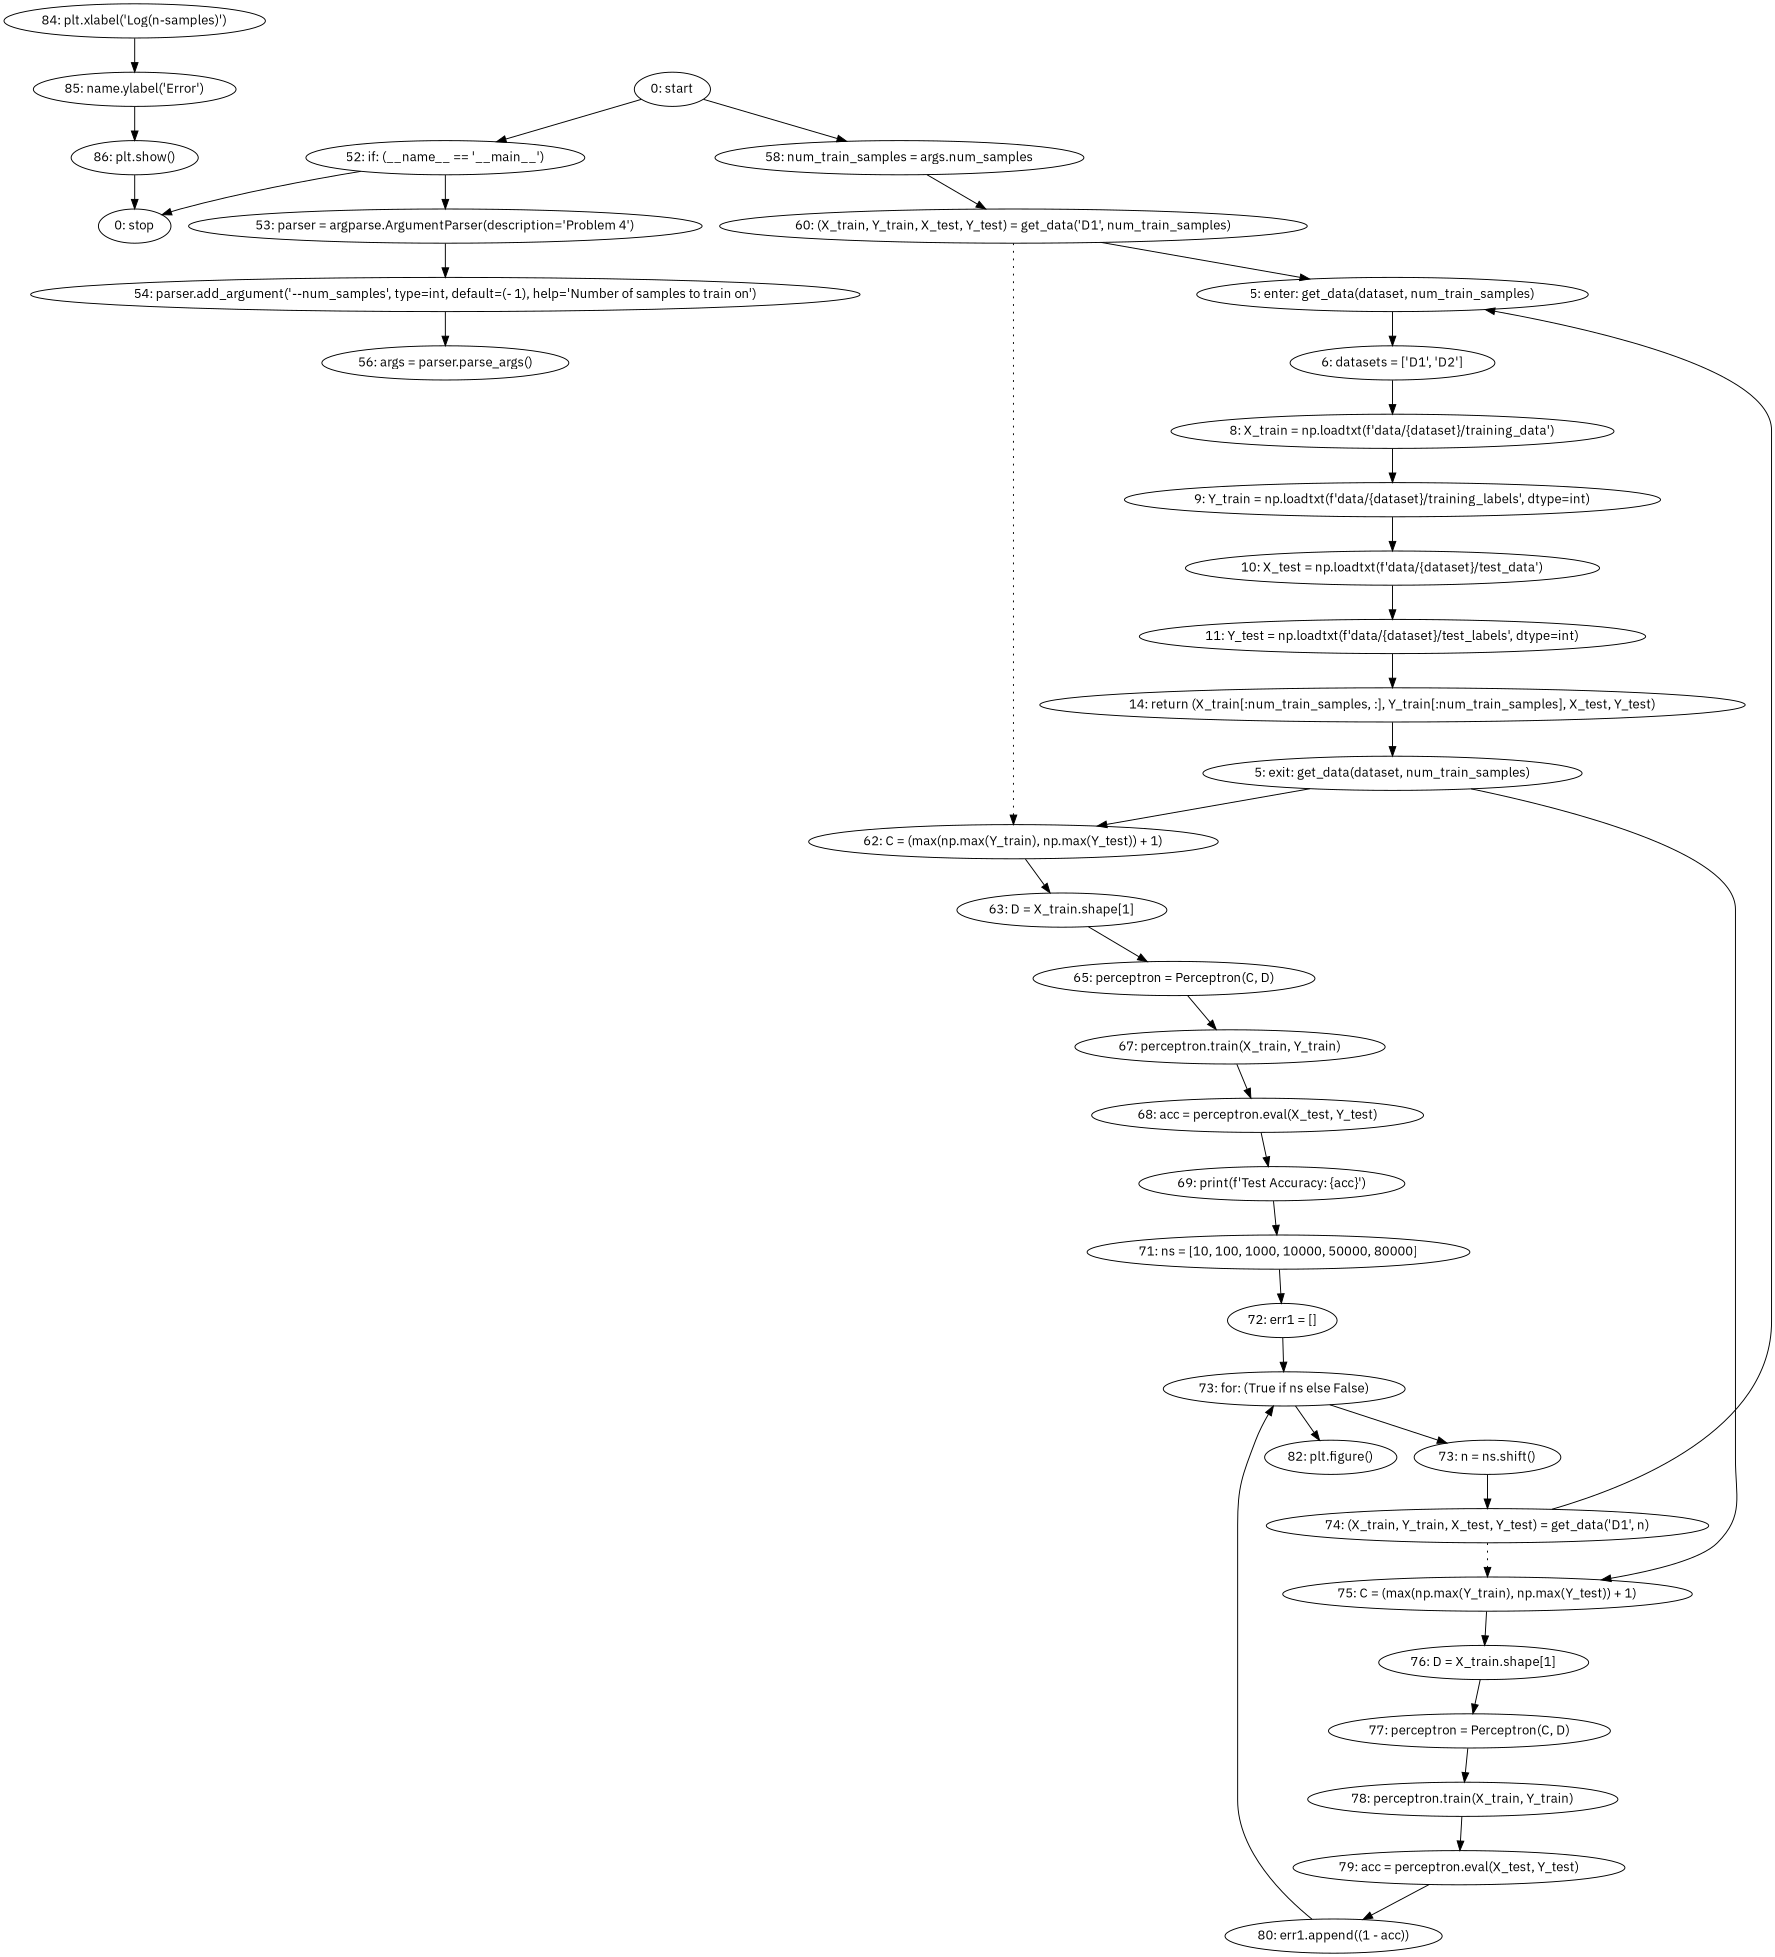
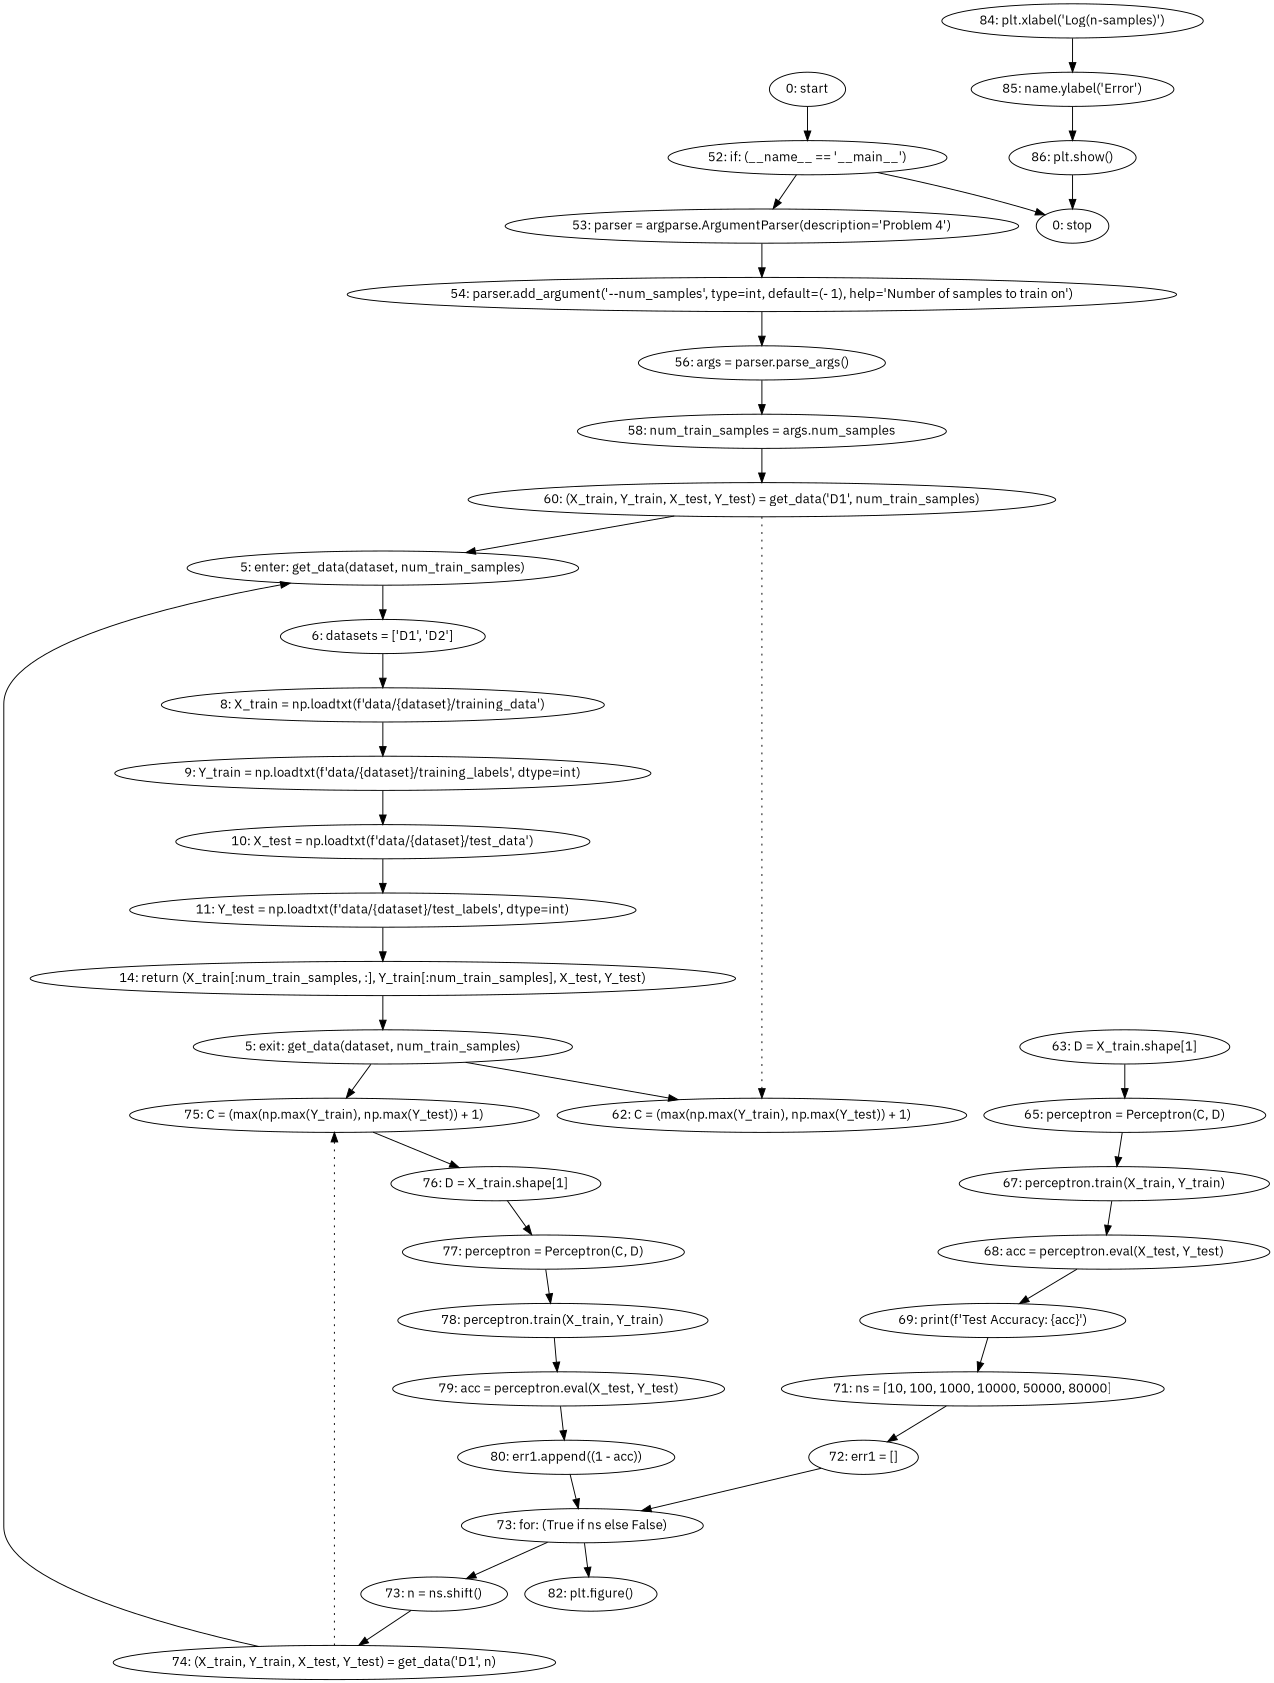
edge "0: start" -> "58: num_train_samples = args.num_samples": now "56: args = parser.parse_args()" -> "58: num_train_samples = args.num_samples"
edge "62: C = (max(np.max(Y_train), np.max(Y_test)) + 1)" -> "63: D = X_train.shape[1]": removed
